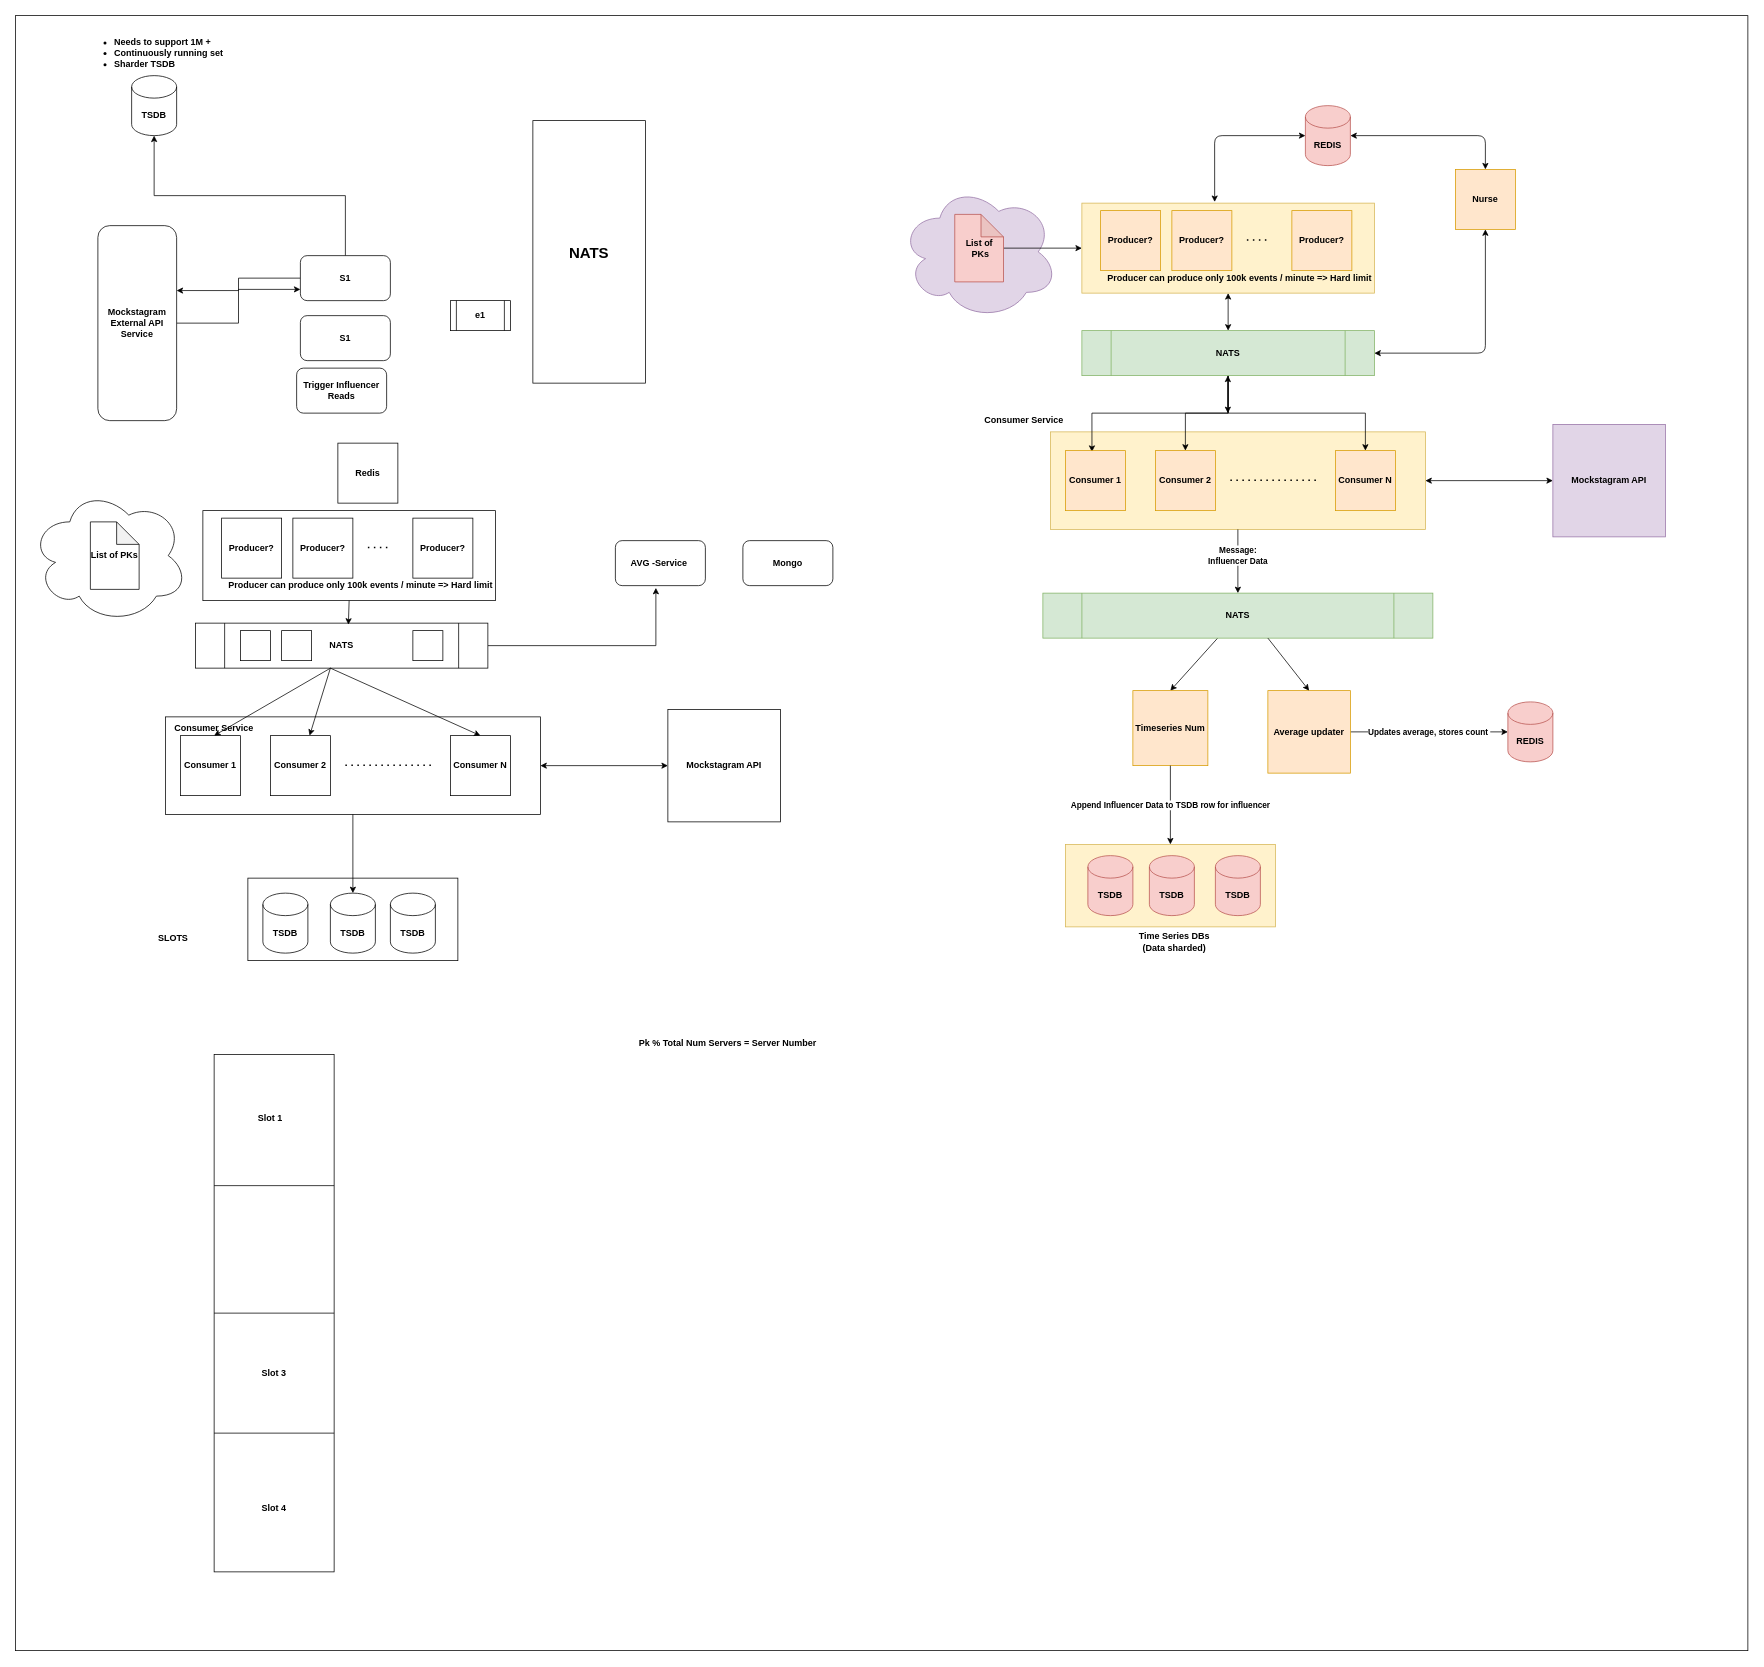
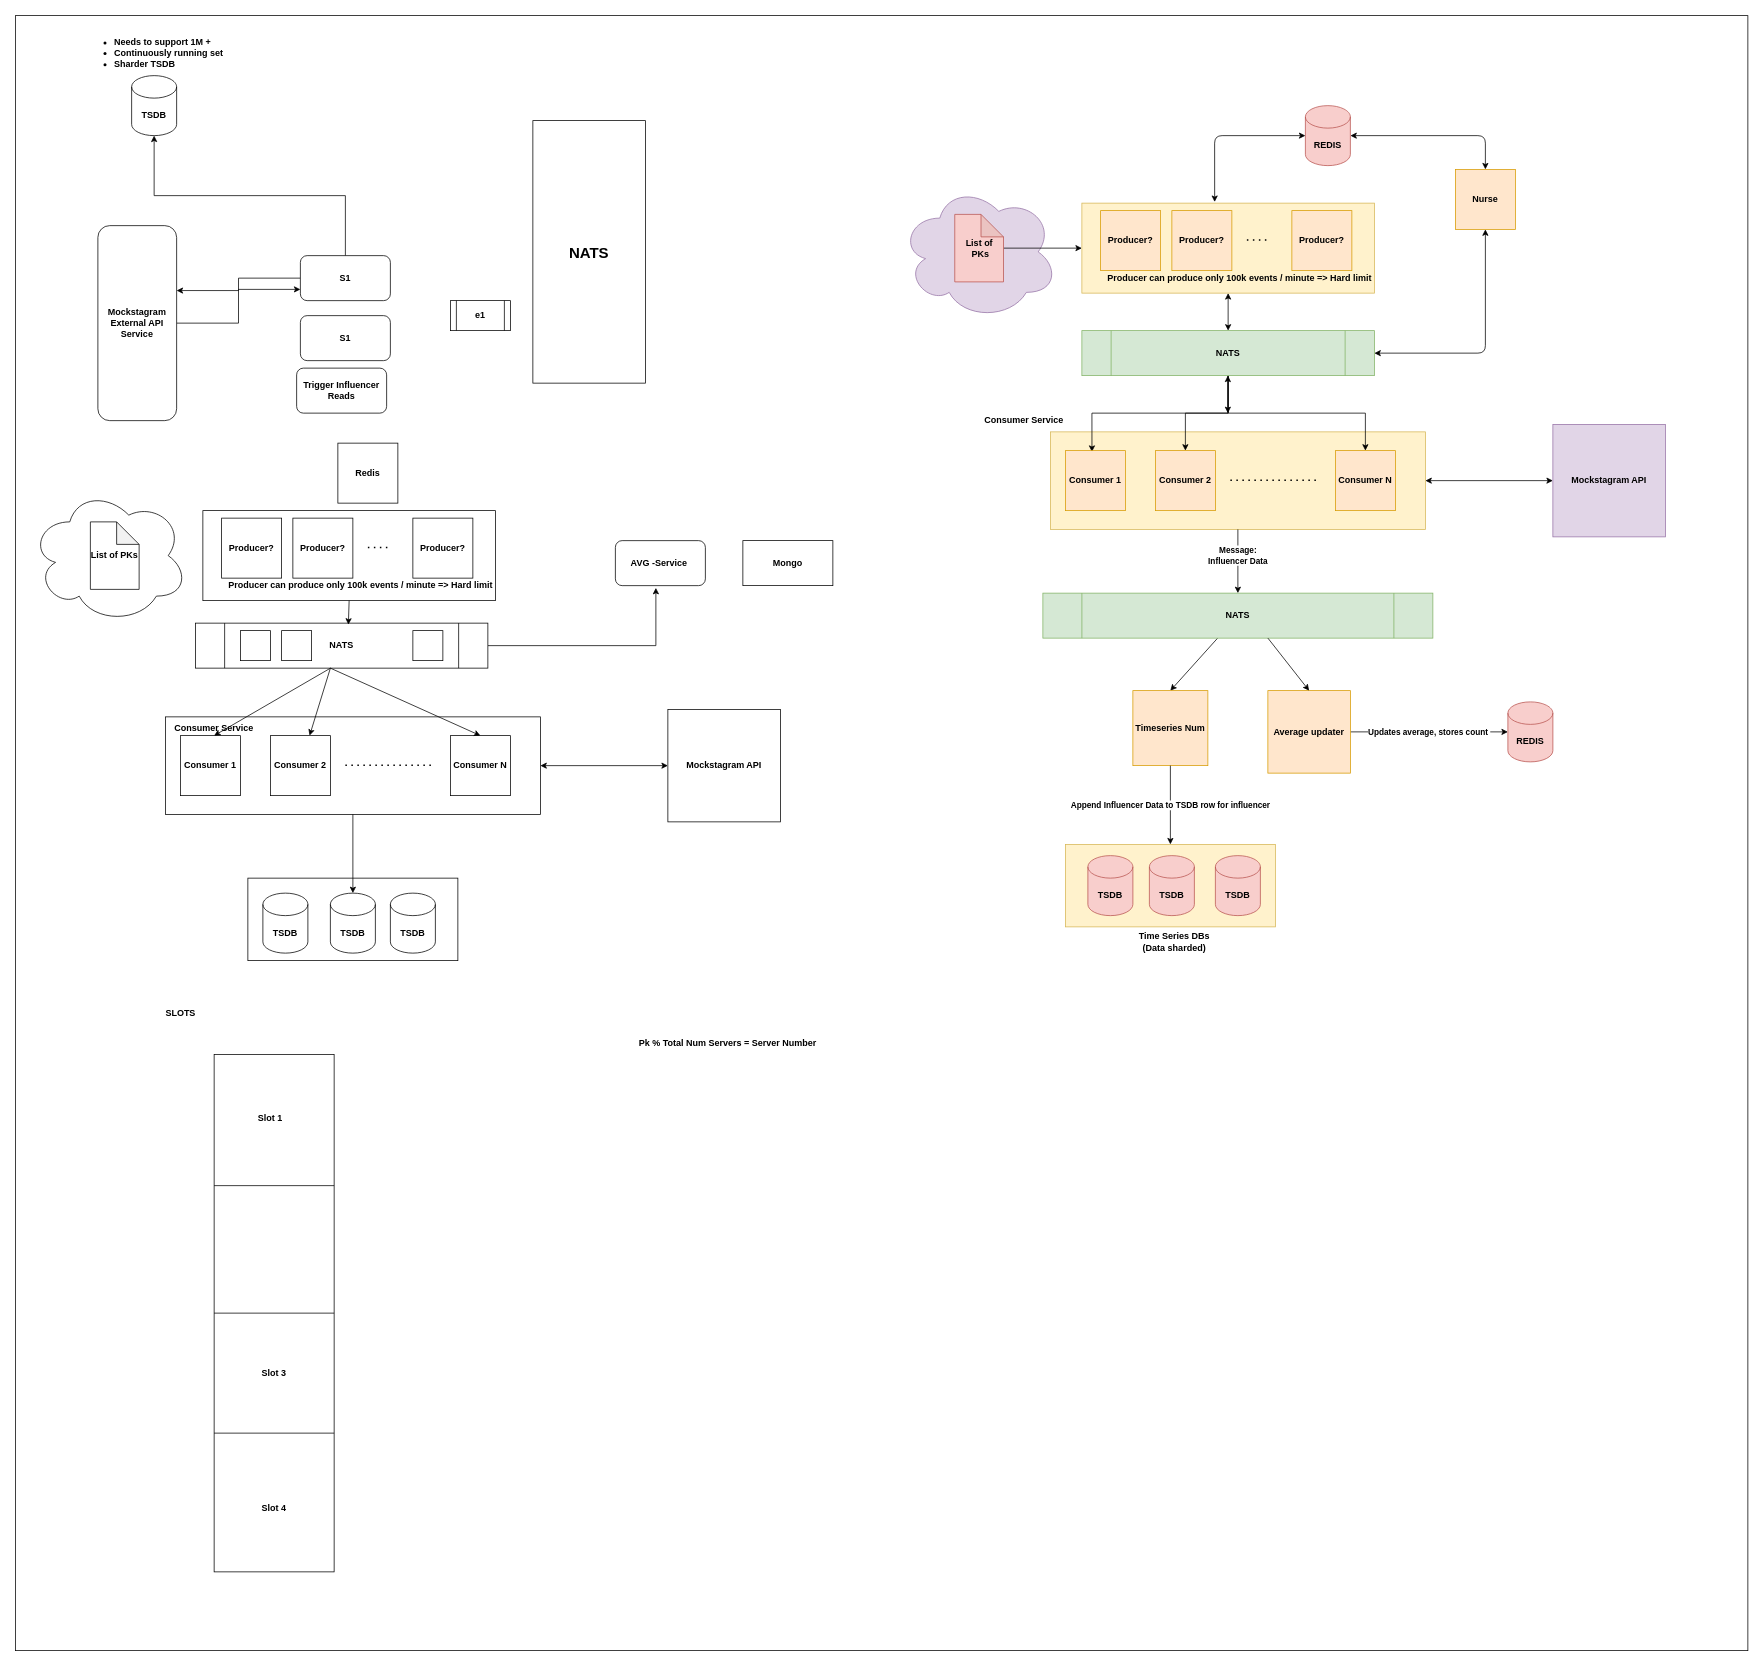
node "Mongo": shape rounded rectangle -> rectangle
node "SLOTS": moved (173, 938) -> (180, 1013)
